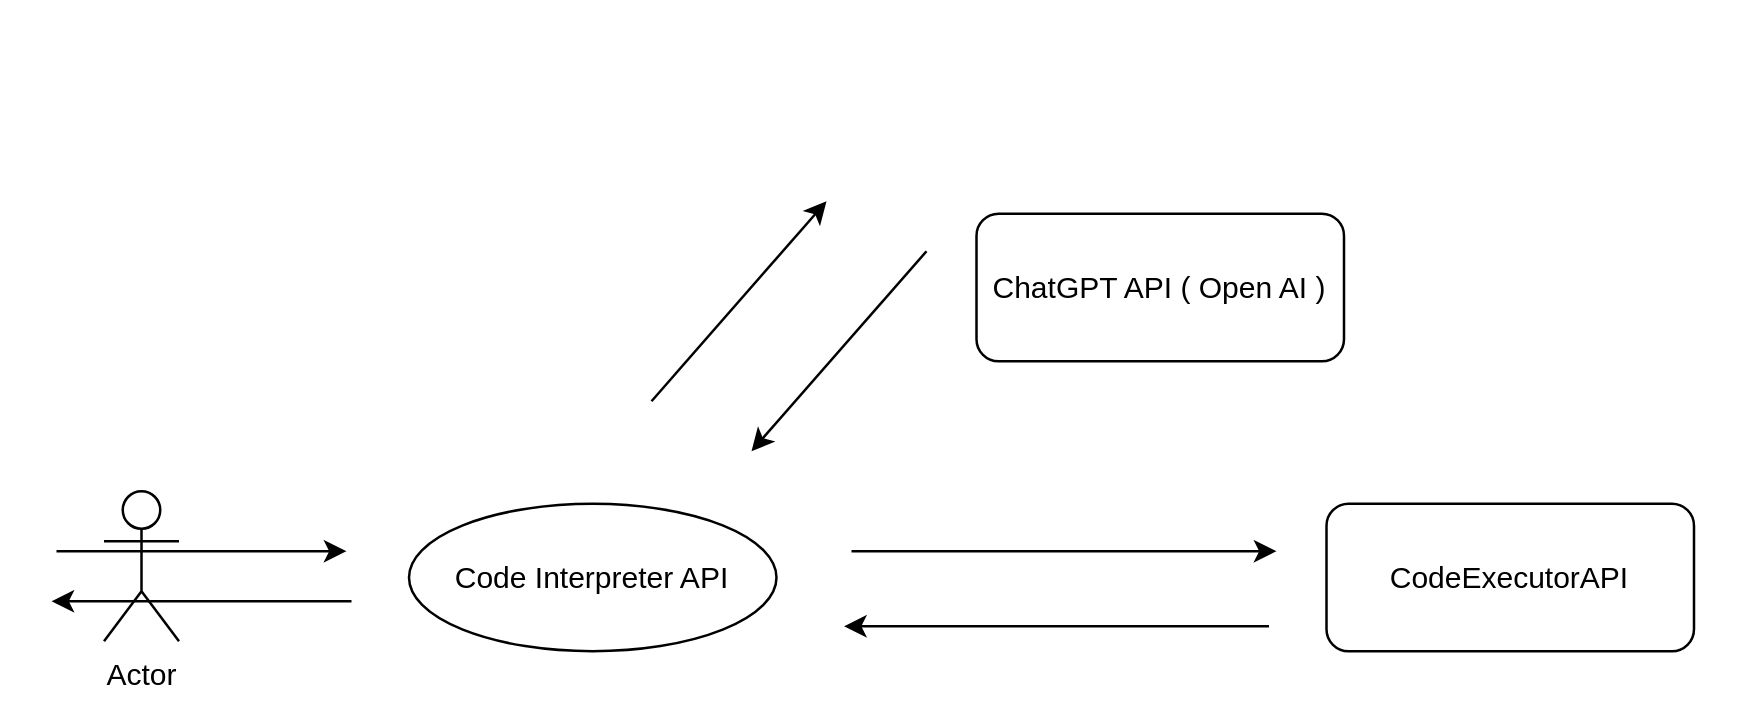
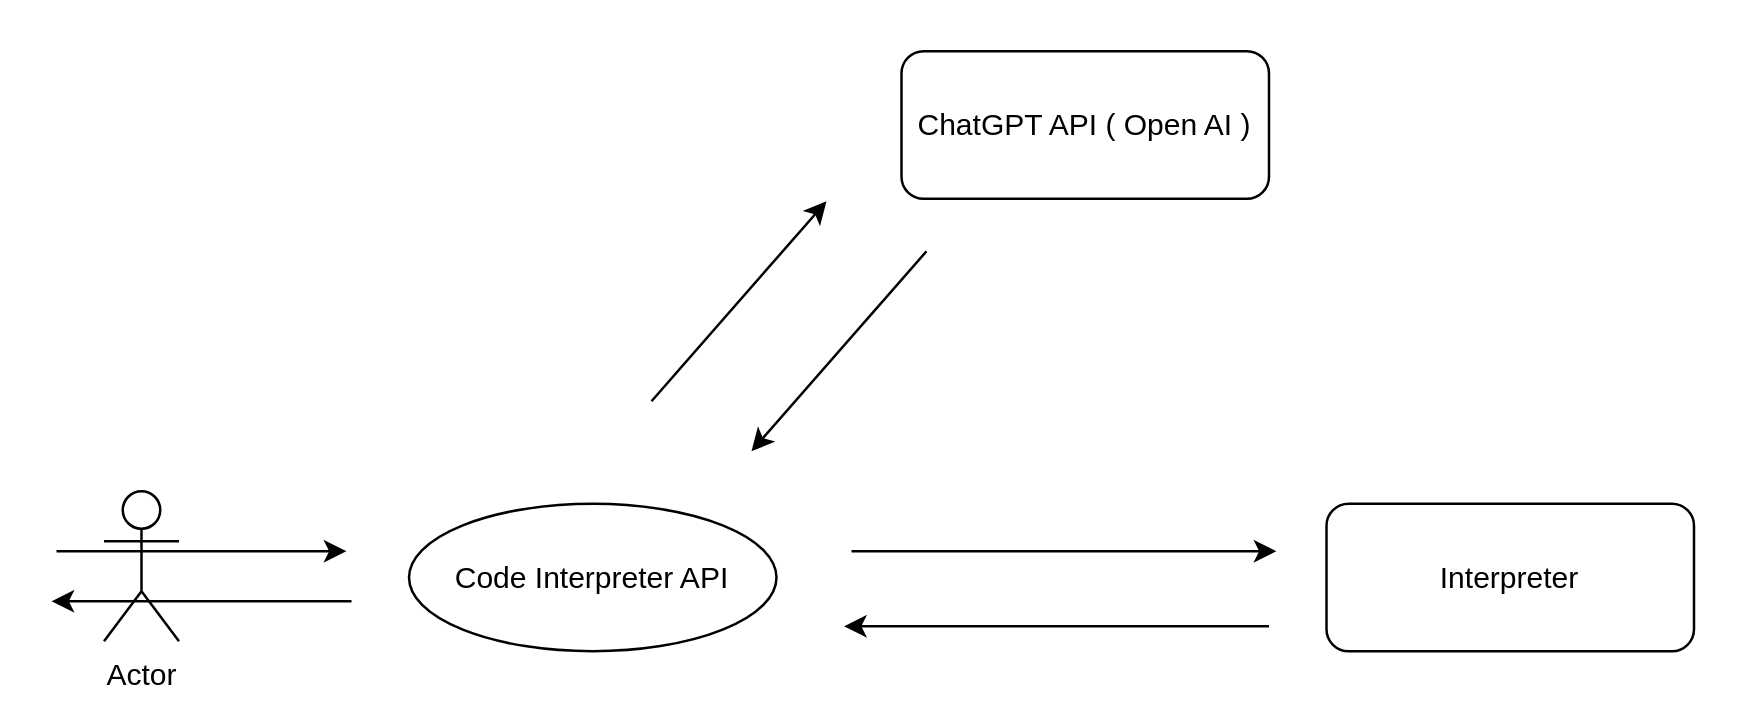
node "ChatGPT API ( Open AI )": moved (1160, 288) -> (1085, 125)
node "CodeExecutorAPI": label "CodeExecutorAPI" -> "Interpreter"
